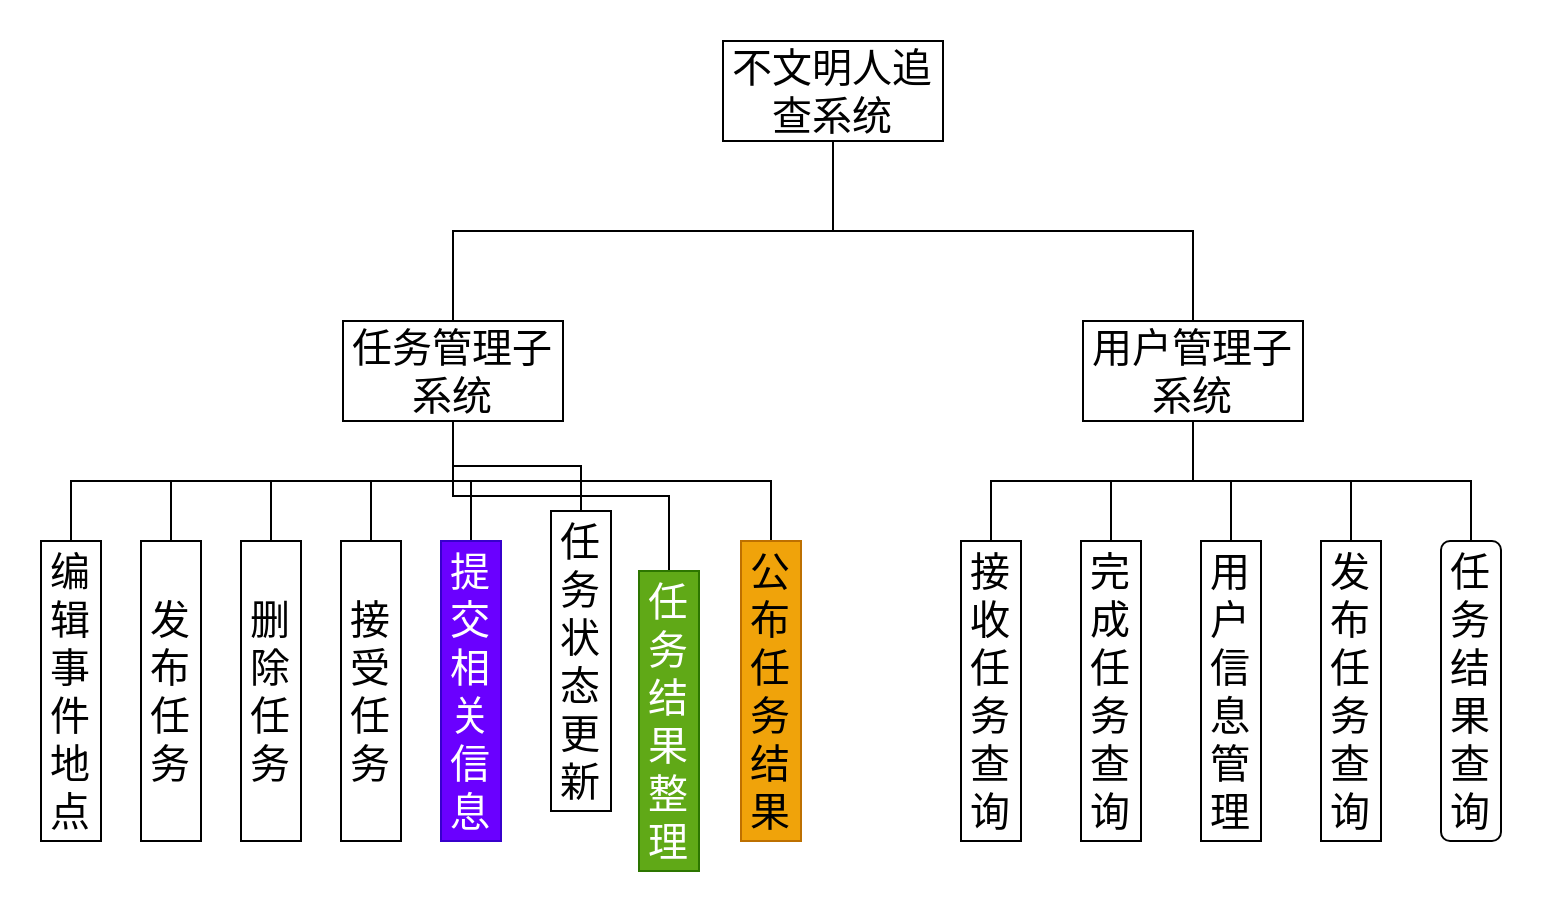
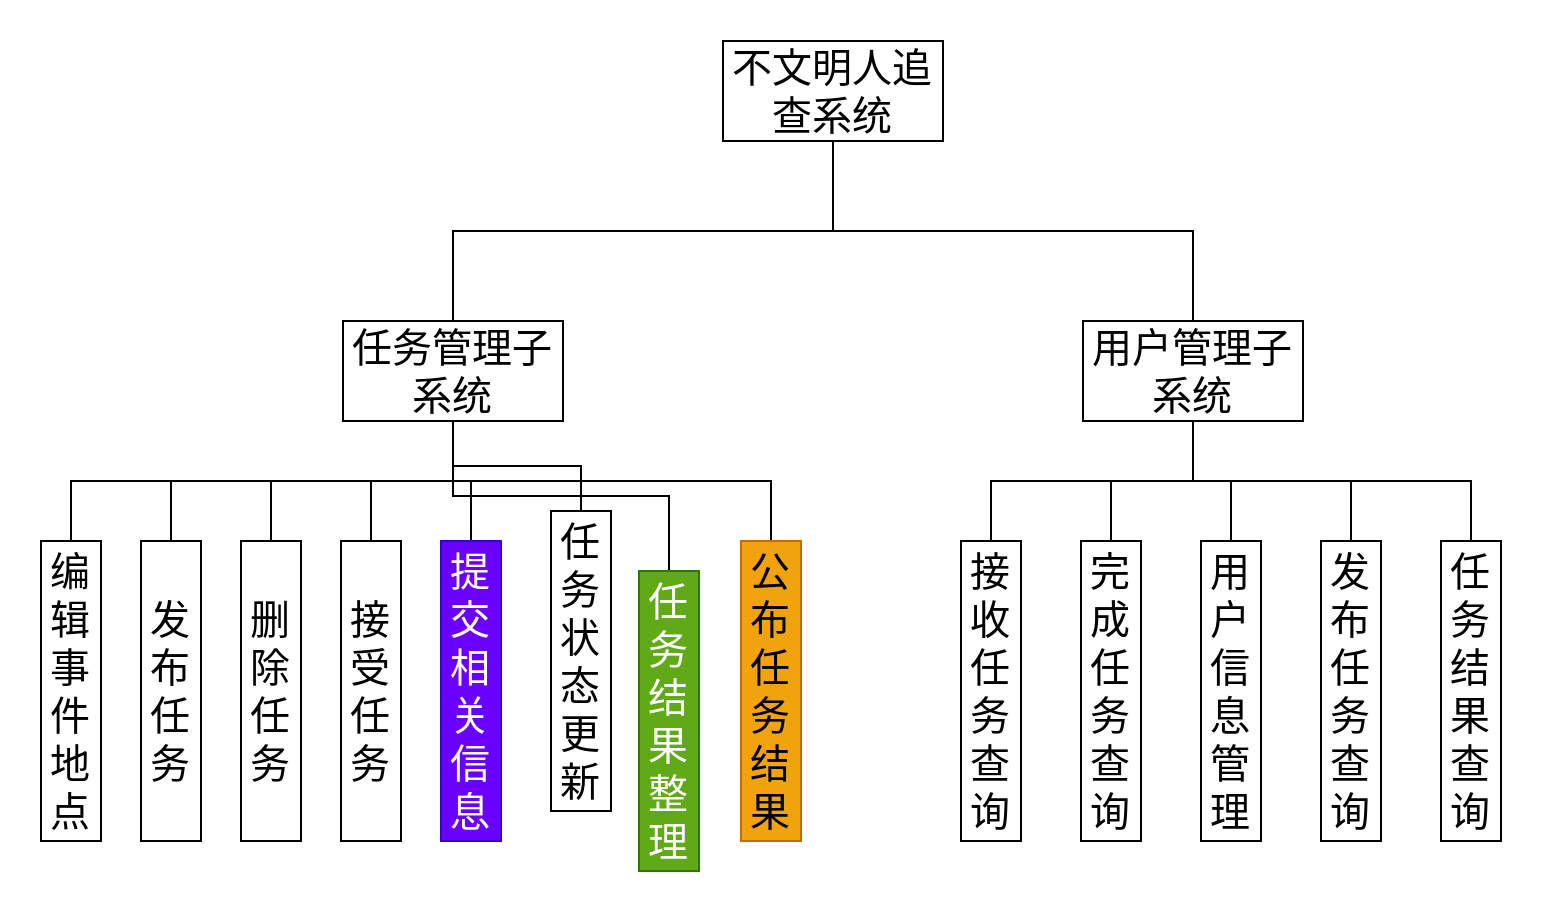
node "任务结果查询": shape rounded rectangle -> rectangle
